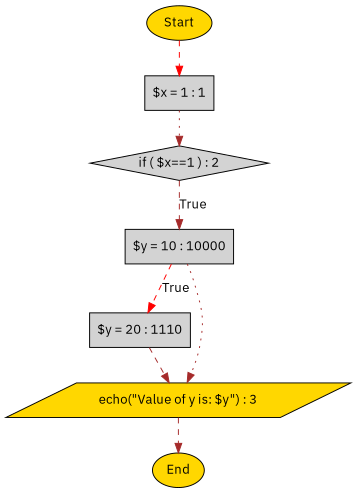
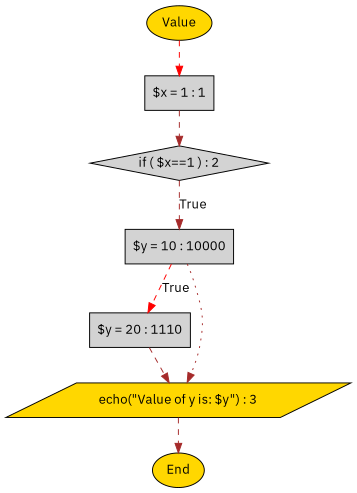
node "Start": label "Start" -> "Value"
edge "$x = 1 : 1" -> "if ( $x==1 ) : 2": style dotted -> dashed
